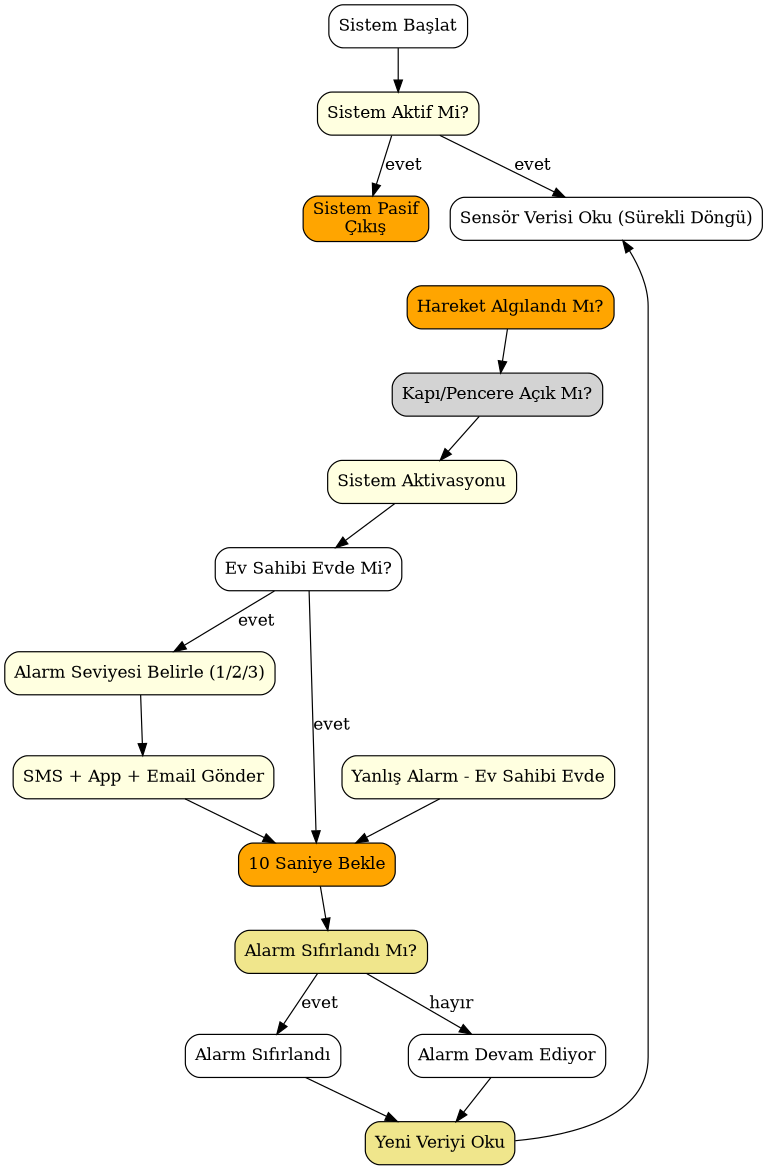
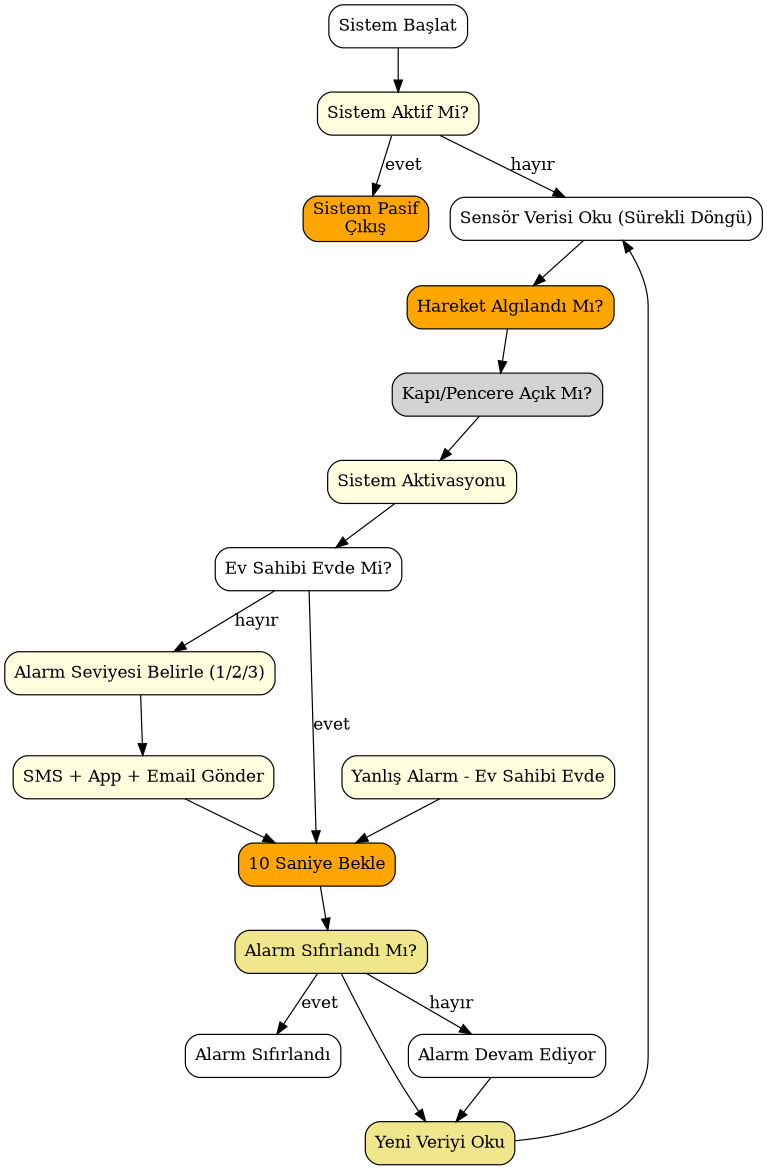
edge "Sistem Aktif Mi?" -> "Sensör Verisi Oku (Sürekli Döngü)": label "evet" -> "hayır"
edge "Sensör Verisi Oku (Sürekli Döngü)" -> "Hareket Algılandı Mı?": added
edge "Ev Sahibi Evde Mi?" -> "Alarm Seviyesi Belirle (1/2/3)": label "evet" -> "hayır"
edge "Alarm Sıfırlandı" -> "Yeni Veriyi Oku": now "Alarm Sıfırlandı Mı?" -> "Yeni Veriyi Oku"
